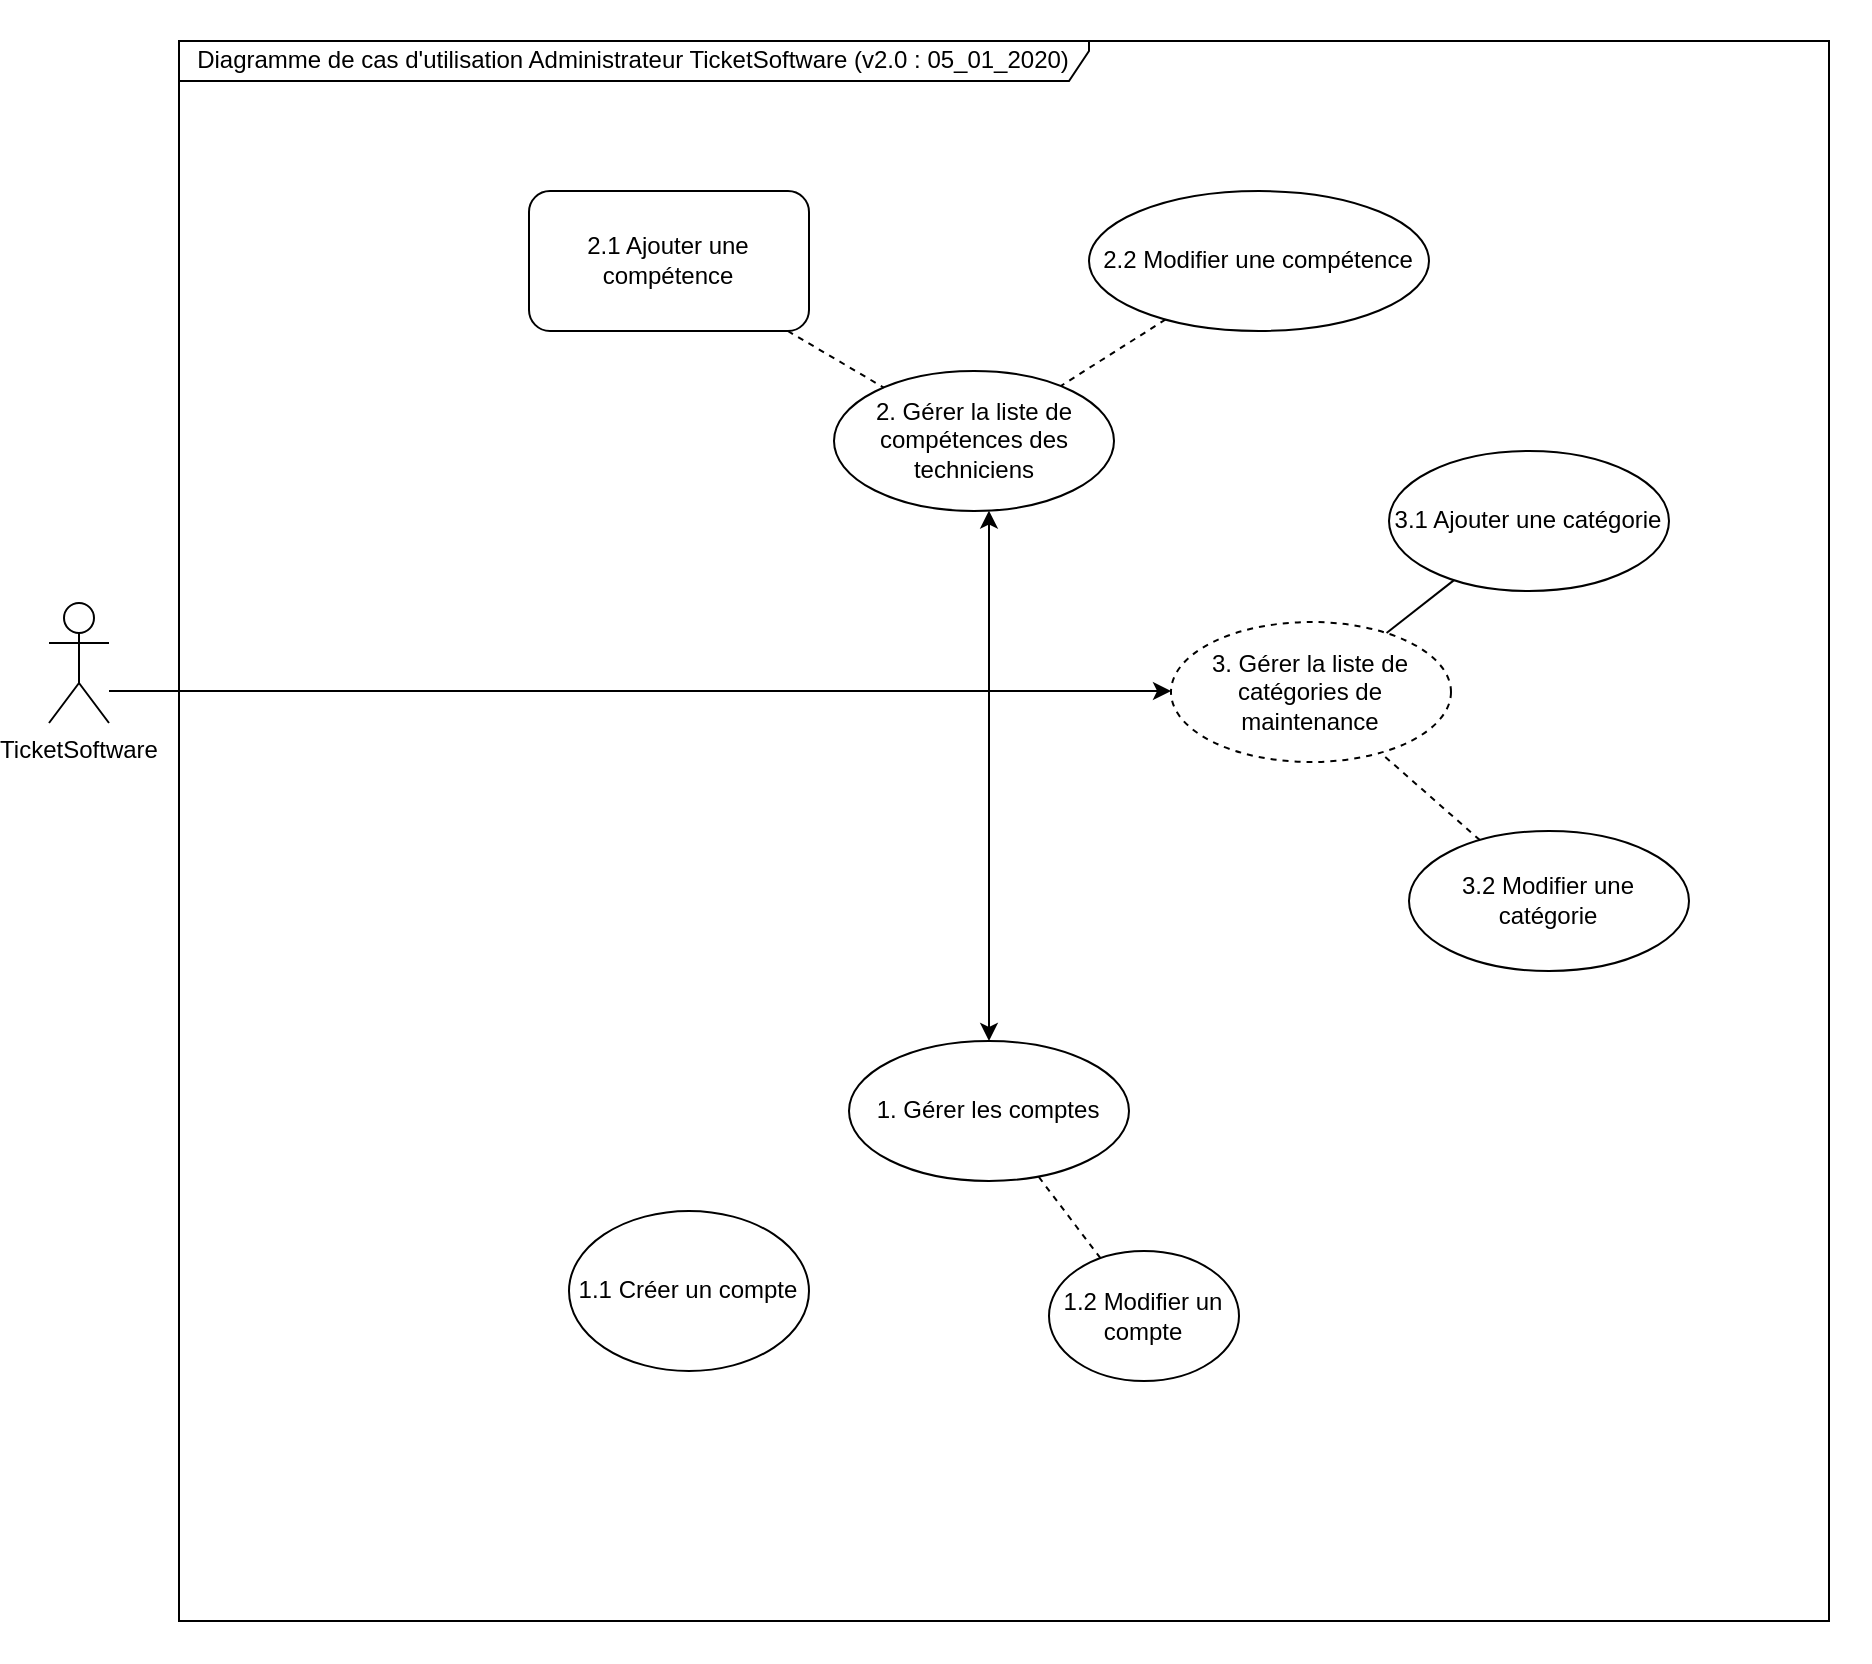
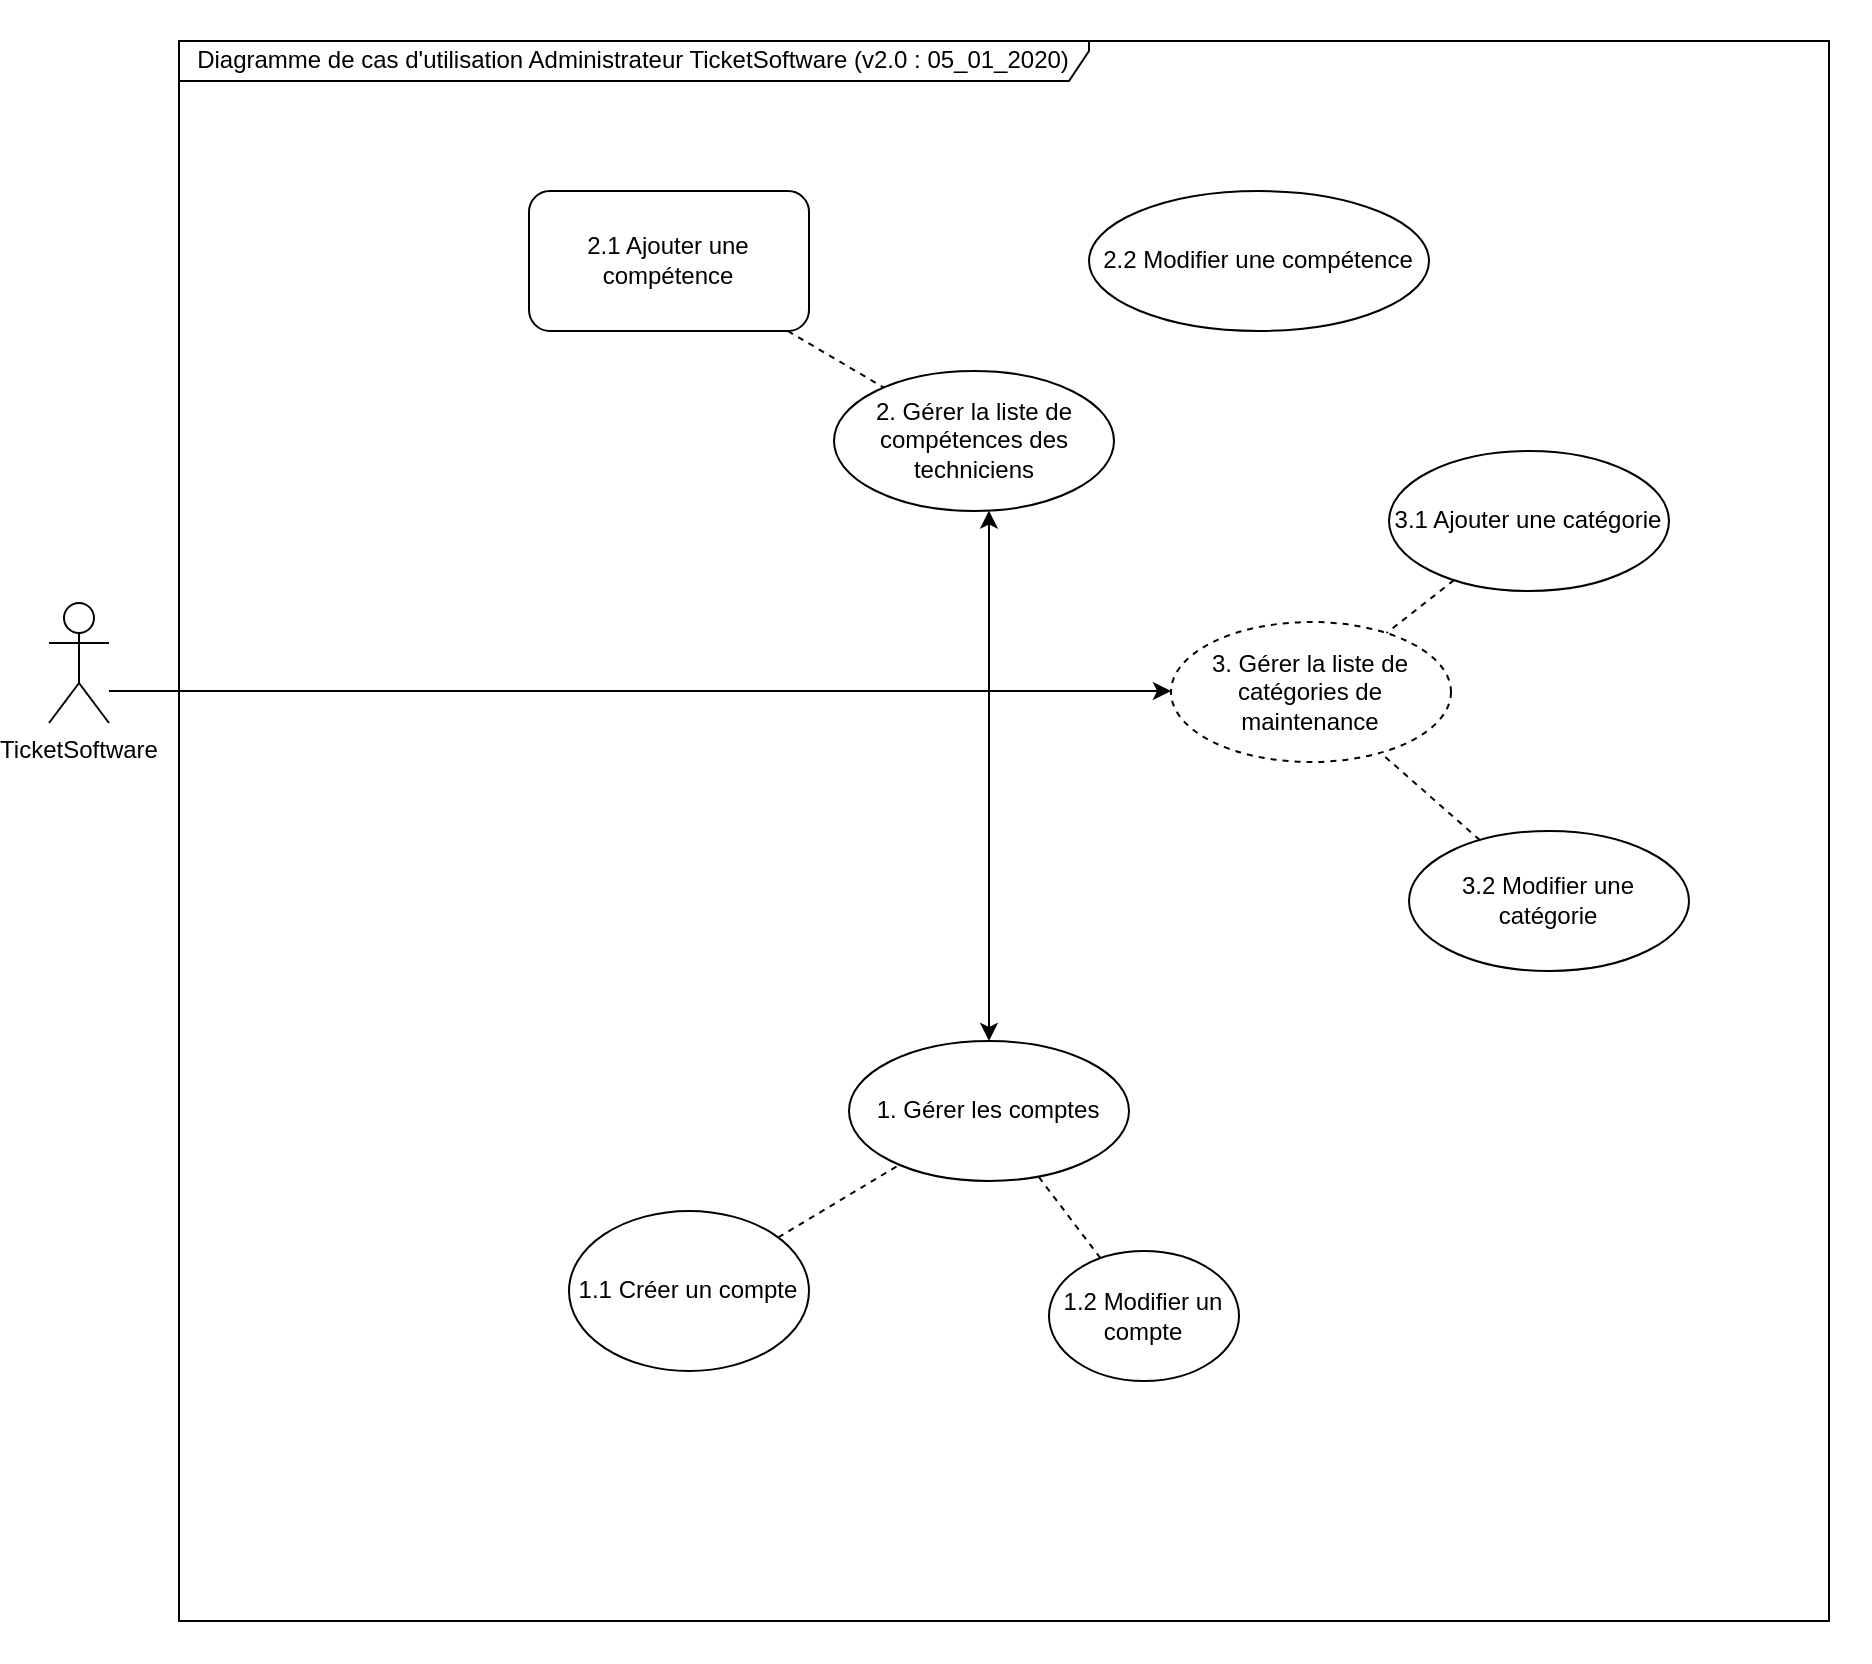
edge "2.2 Modifier une compétence" -- "2. Gérer la liste de compétences des techniciens": removed
edge "3.1 Ajouter une catégorie" -- "3. Gérer la liste de catégories de maintenance": style solid -> dashed
edge "1. Gérer les comptes" -- "1.1 Créer un compte": added
